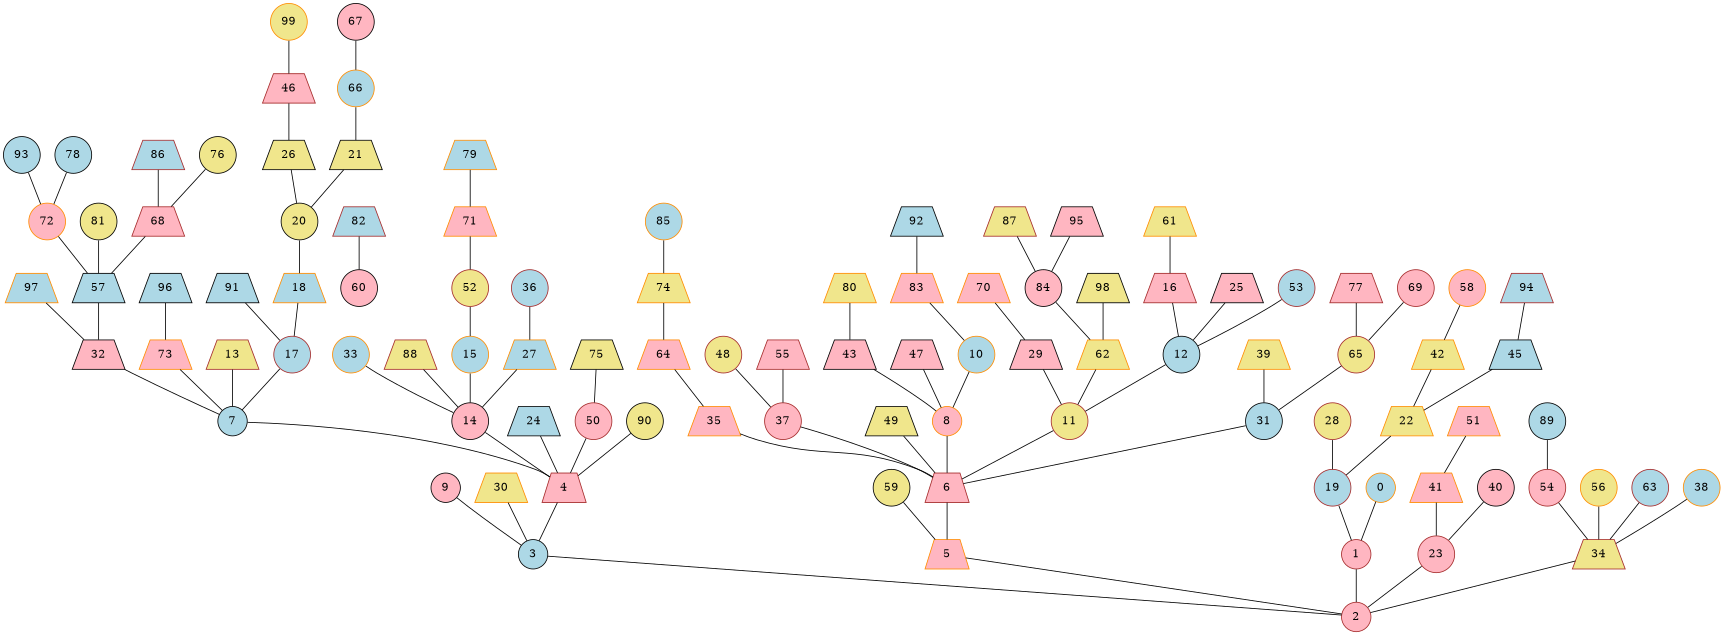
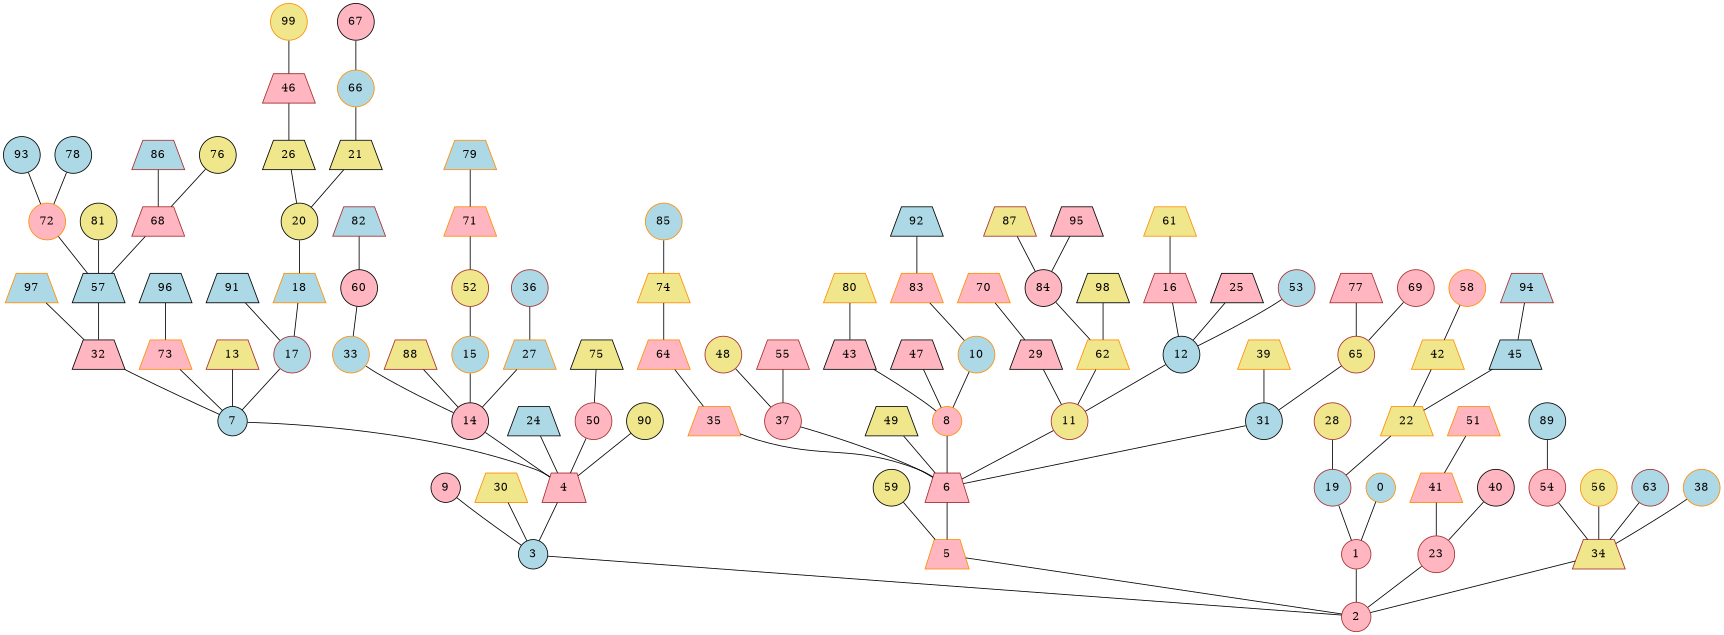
edge "60" -- "33": added
